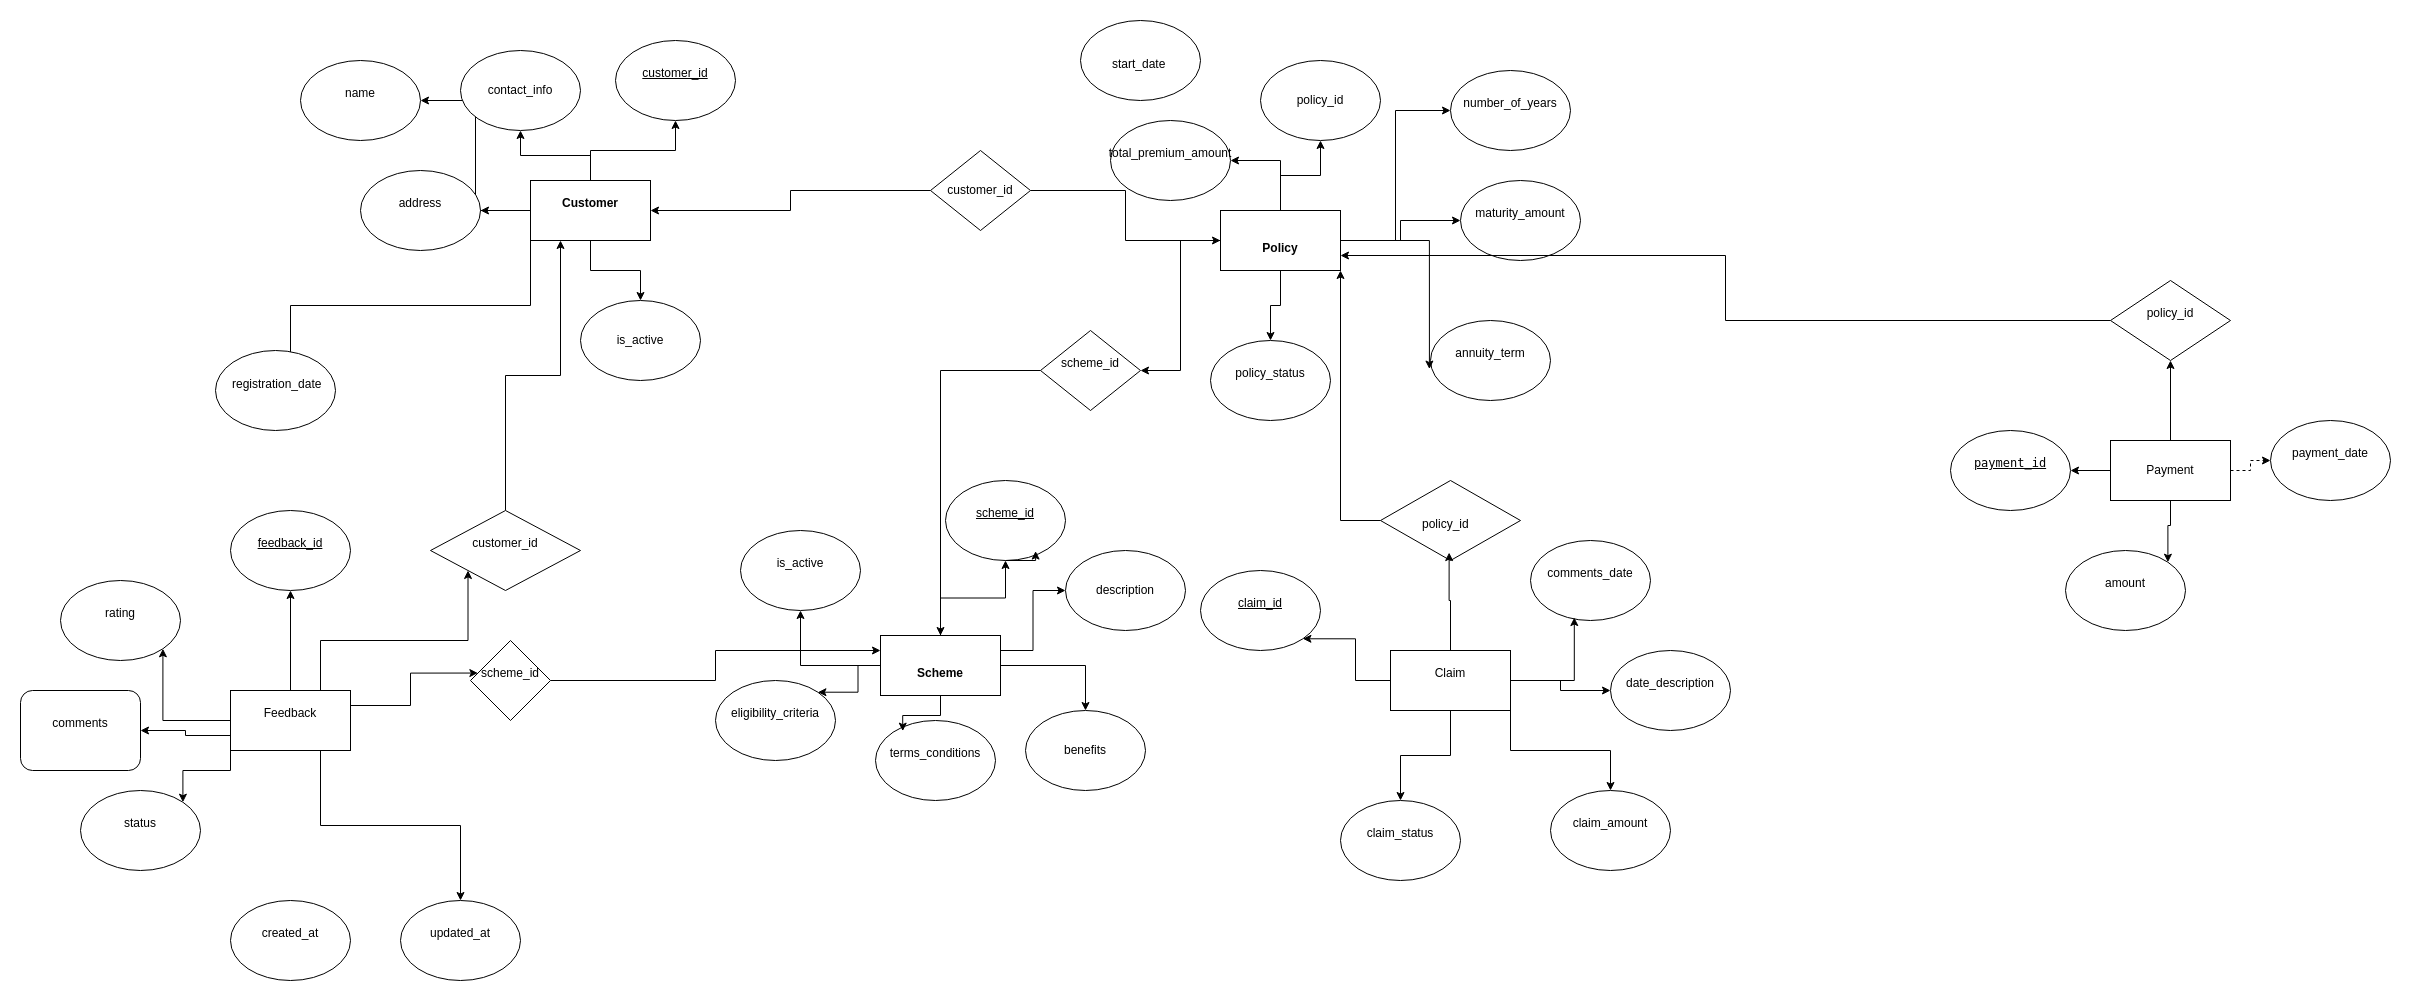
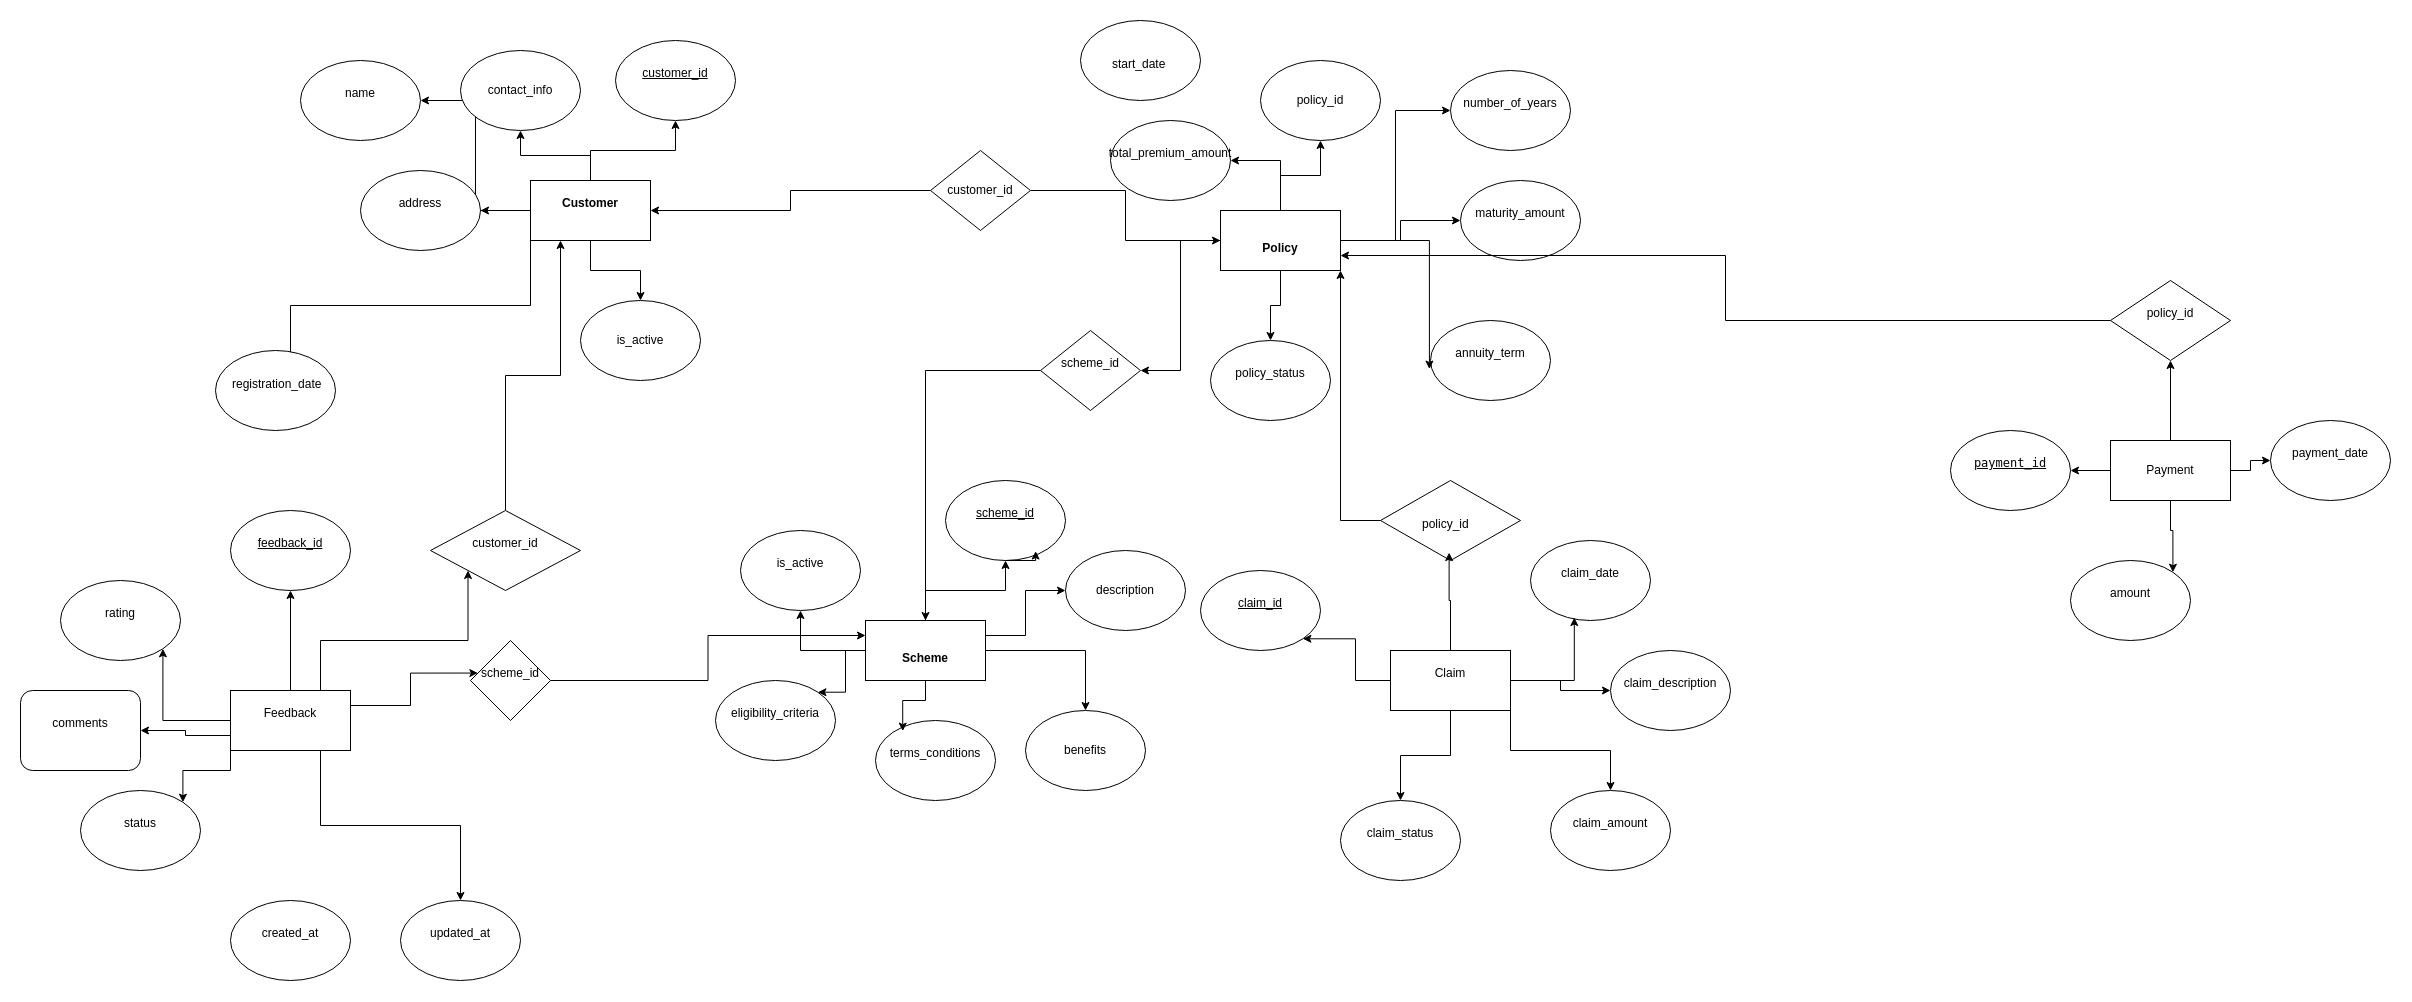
edge "Payment" -> "payment_date": style dashed -> solid
node "comments_date": label "comments_date" -> "claim_date"
node "amount": moved (2126, 591) -> (2131, 601)
node "Scheme": moved (941, 666) -> (926, 651)
node "date_description": label "date_description" -> "claim_description"
